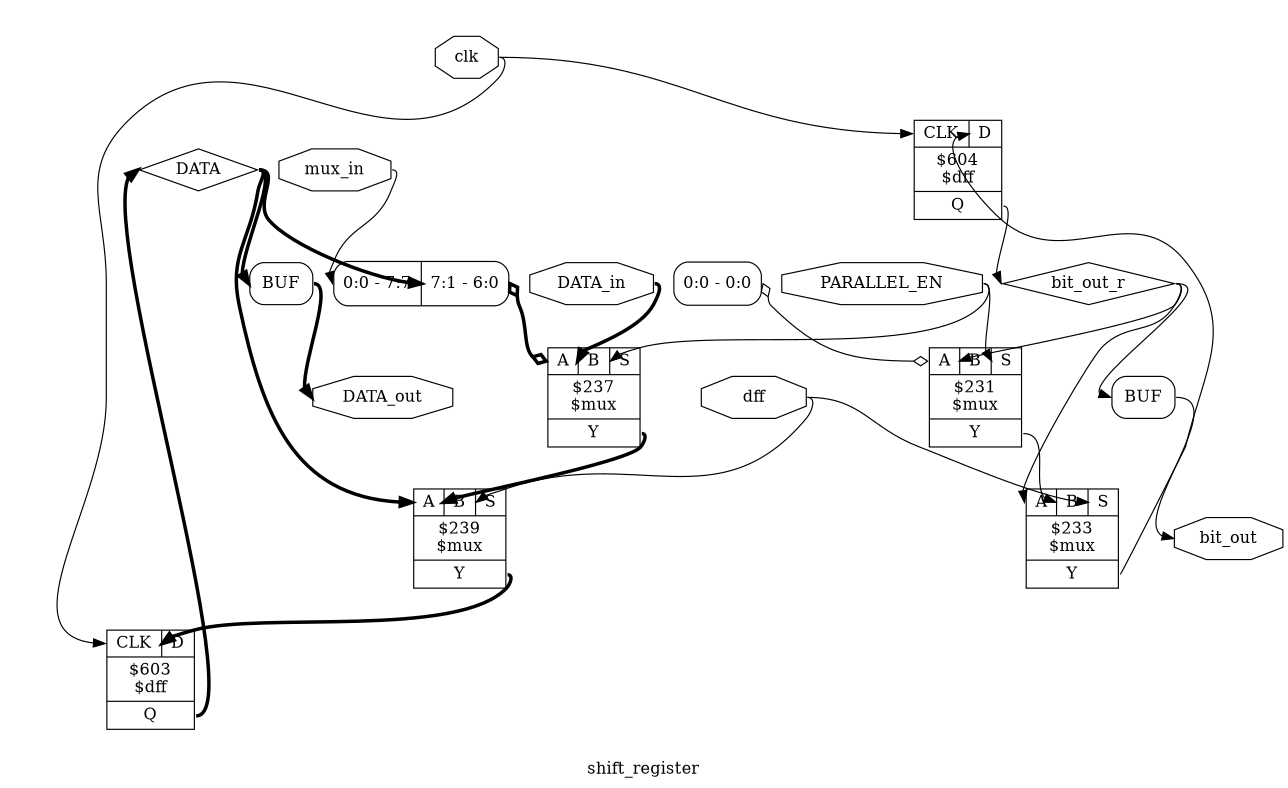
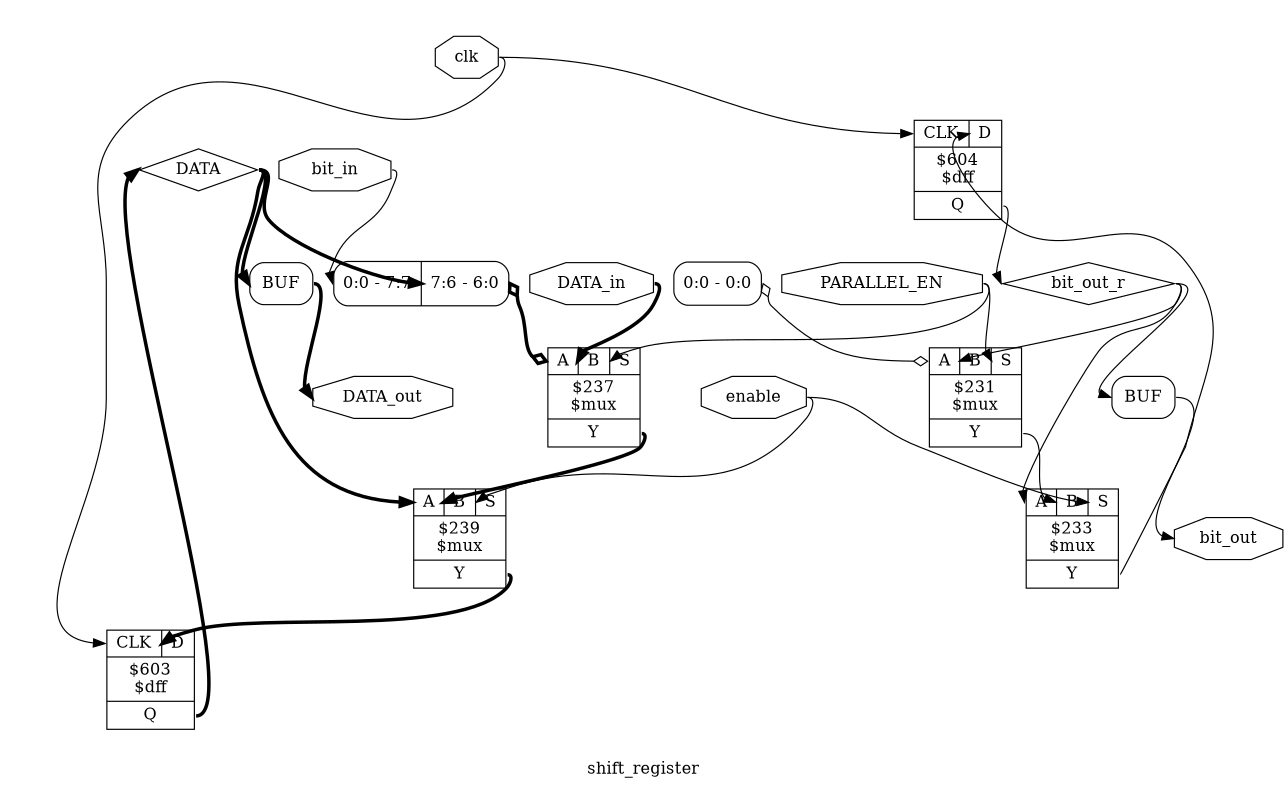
node "mux_in": label "mux_in" -> "bit_in"
node "0:0 - 7:7": text "7:1 - 6:0" -> "7:6 - 6:0"
node "dff": label "dff" -> "enable"
